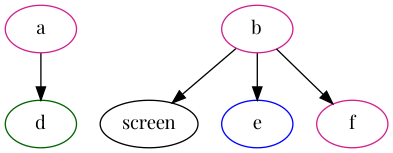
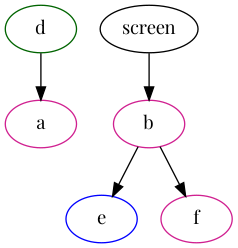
edge "a" -> "d": reversed
edge "b" -> "screen": reversed
